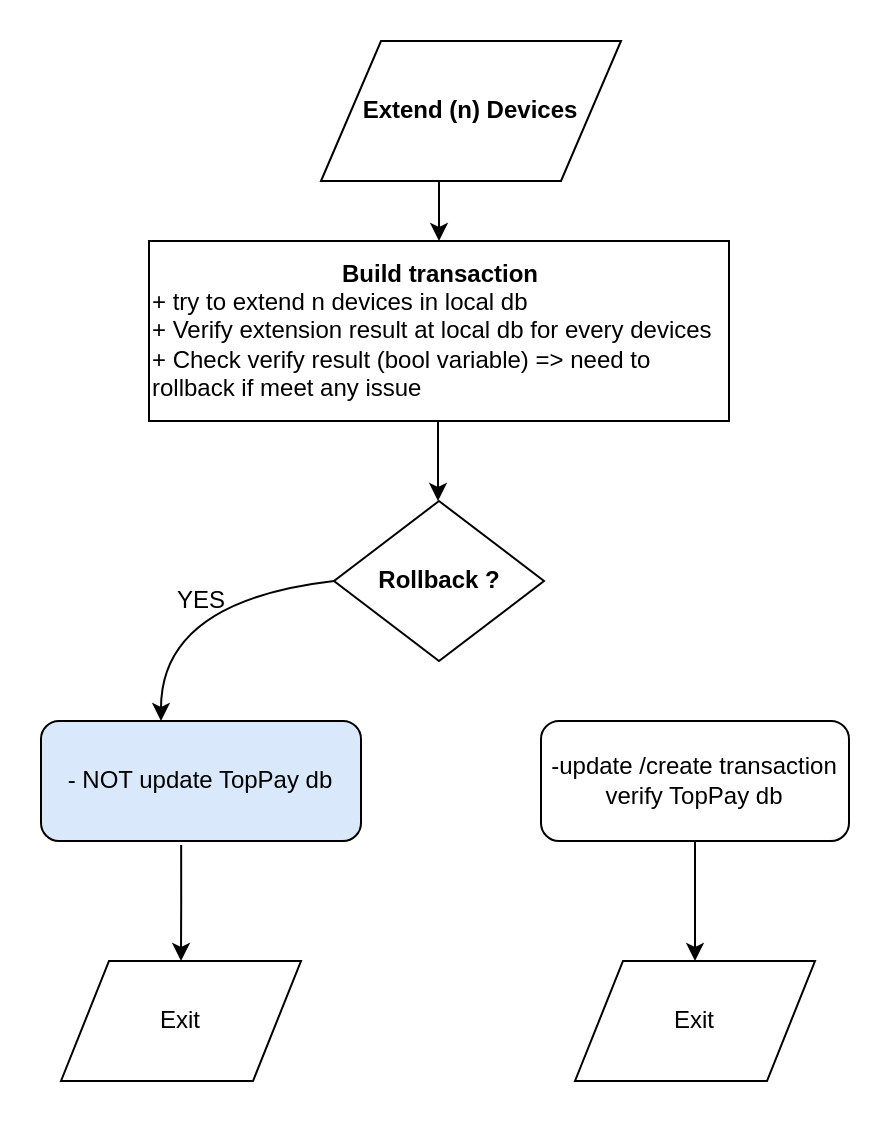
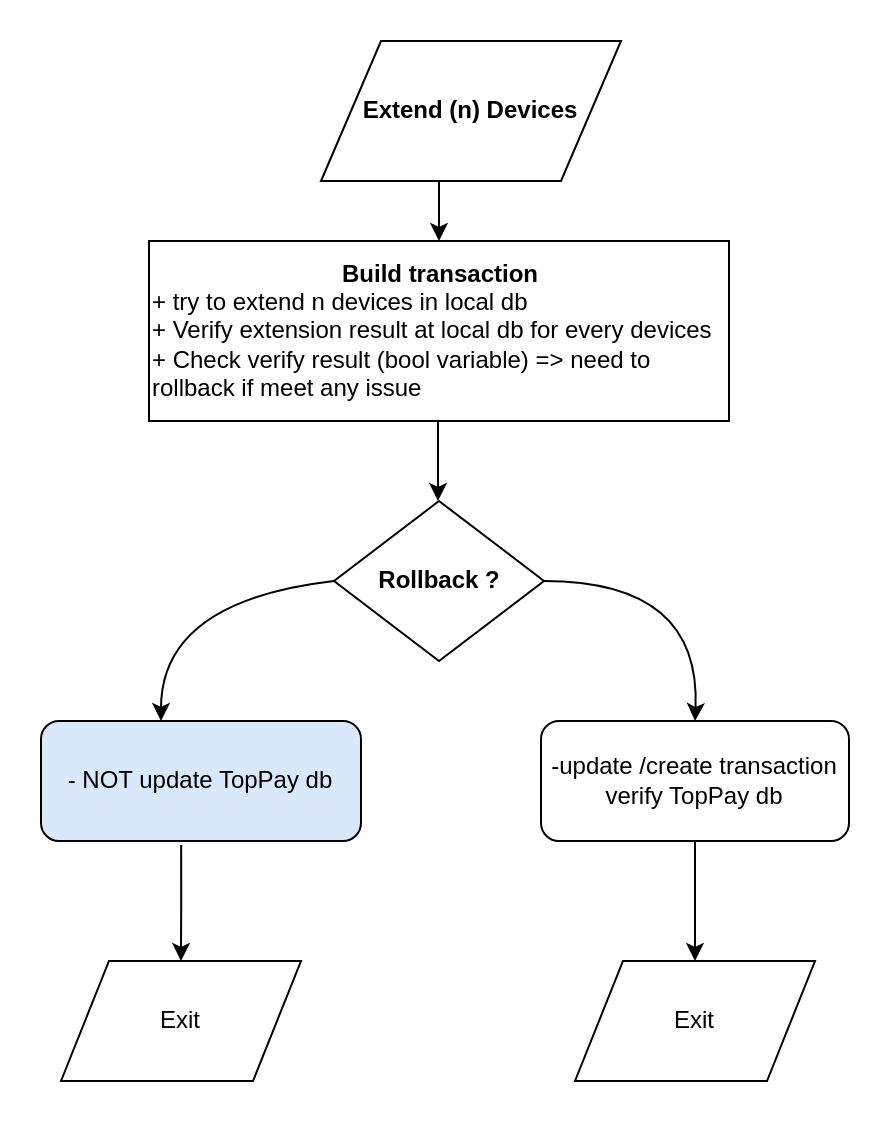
node "YES": removed
edge "Rollback ?" -> "-update /create transaction verify TopPay db": added
